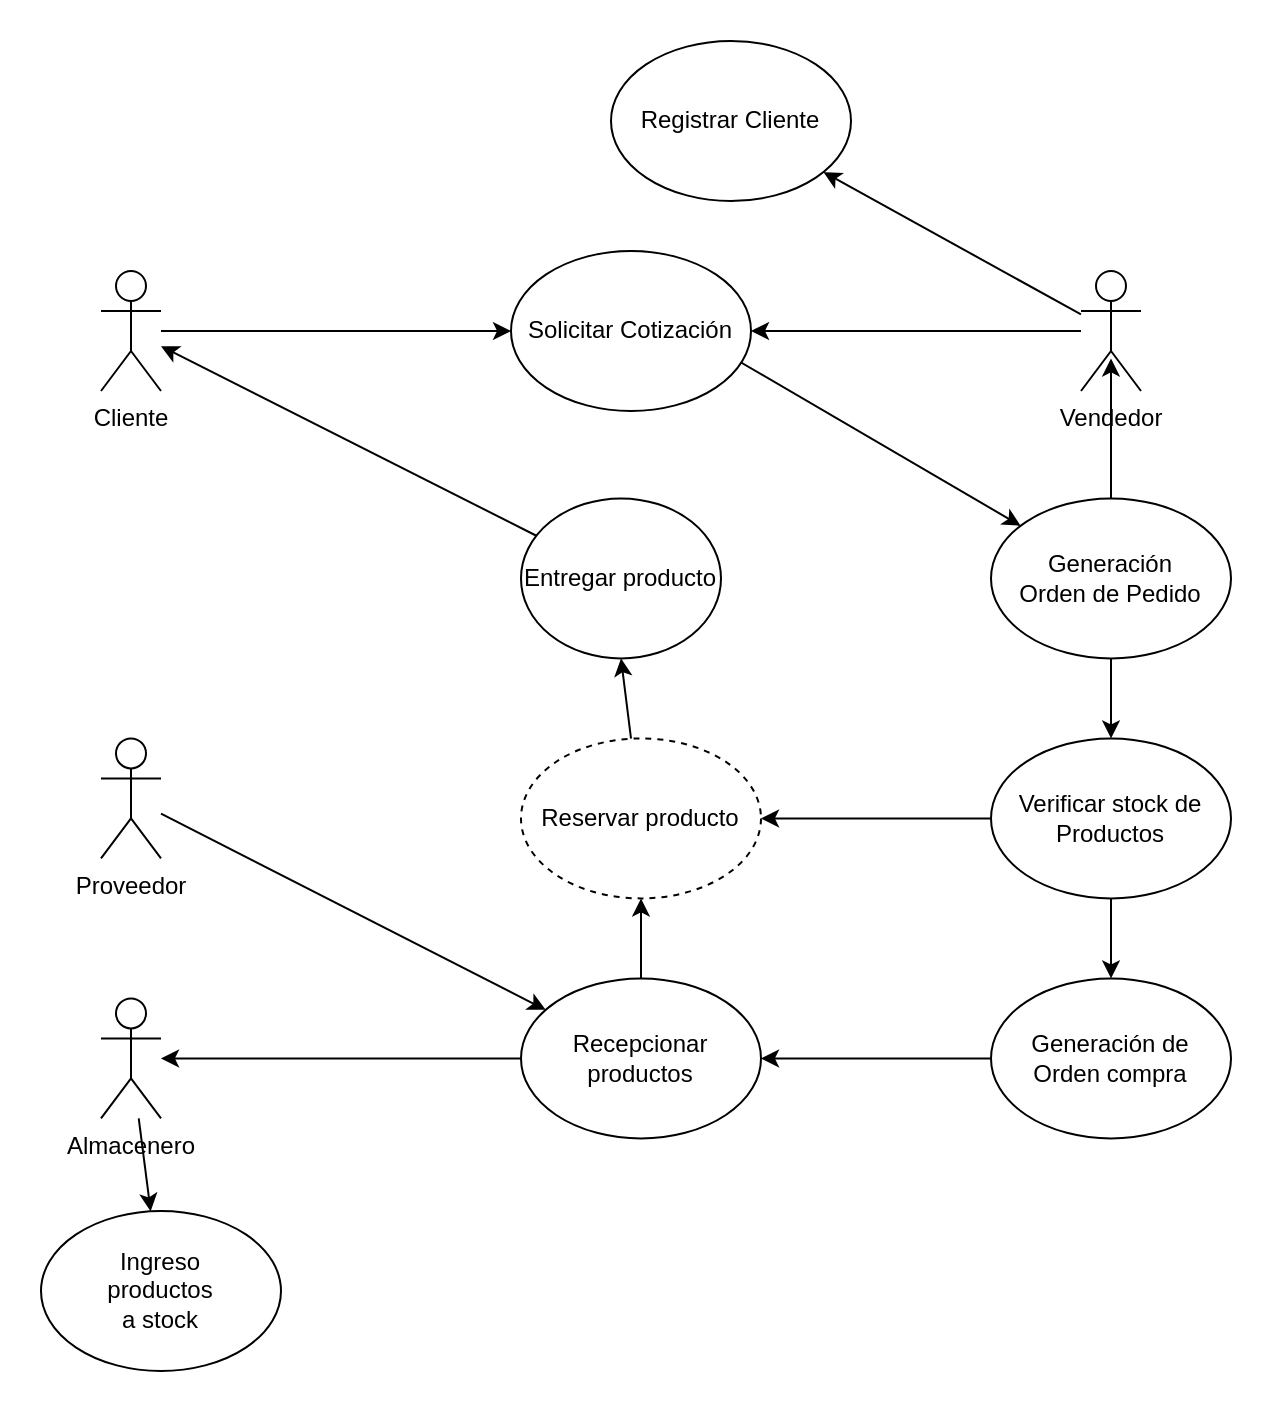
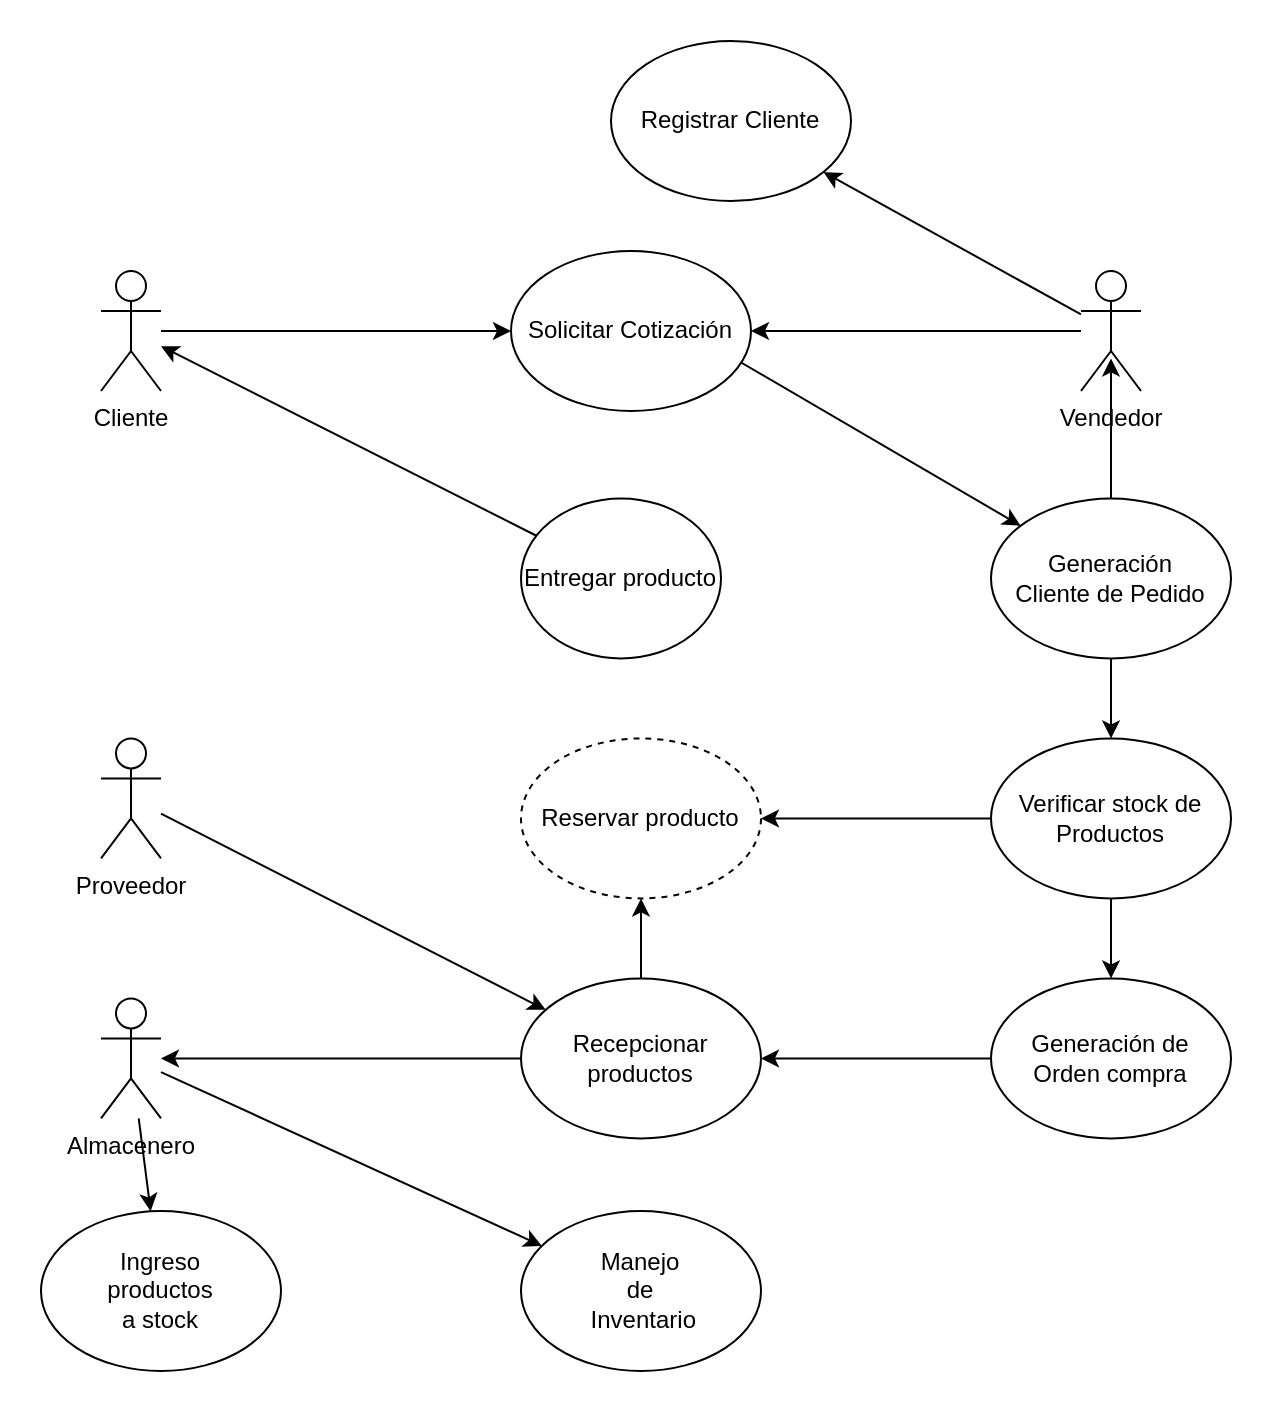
node "Generación Orden de Pedido": label "Generación Orden de Pedido" -> "Generación Cliente de Pedido"
edge "Reservar producto" -> "Entregar producto": removed
edge "Almacenero" -> "Manejo de Inventario": added
node "Manejo de Inventario": added
